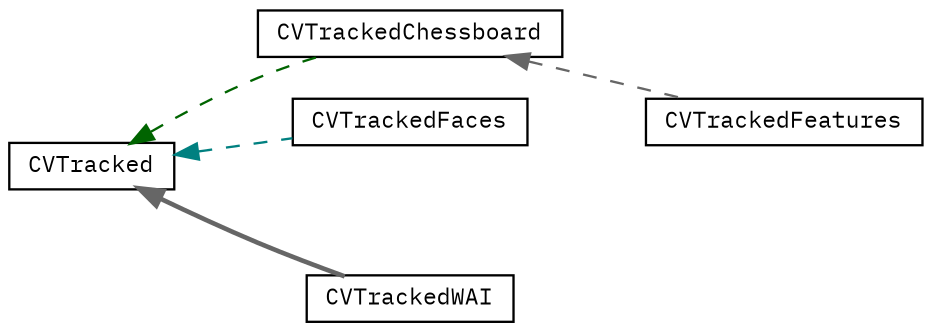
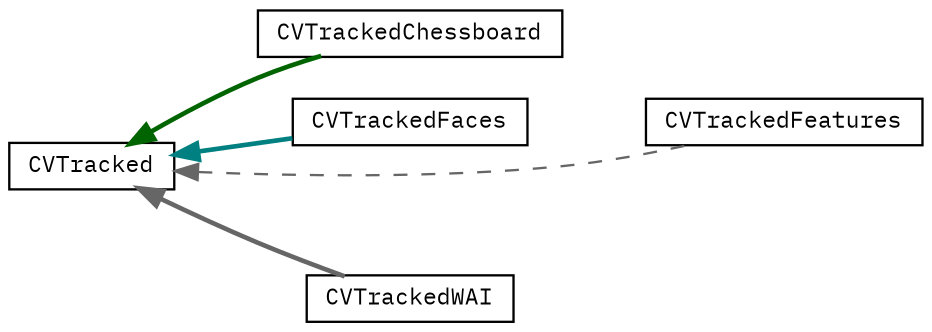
edge "CVTrackedFeatures" -> "CVTrackedChessboard": now "CVTrackedFeatures" -> "CVTracked"
edge "CVTrackedChessboard" -> "CVTracked": style dashed -> bold
edge "CVTrackedFaces" -> "CVTracked": style dashed -> bold
